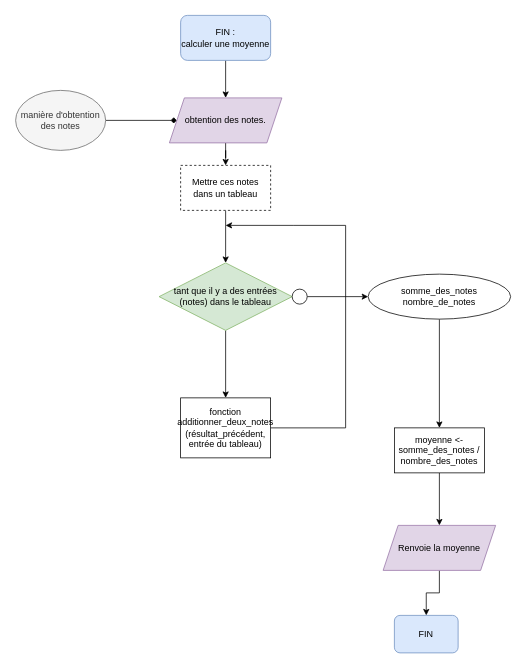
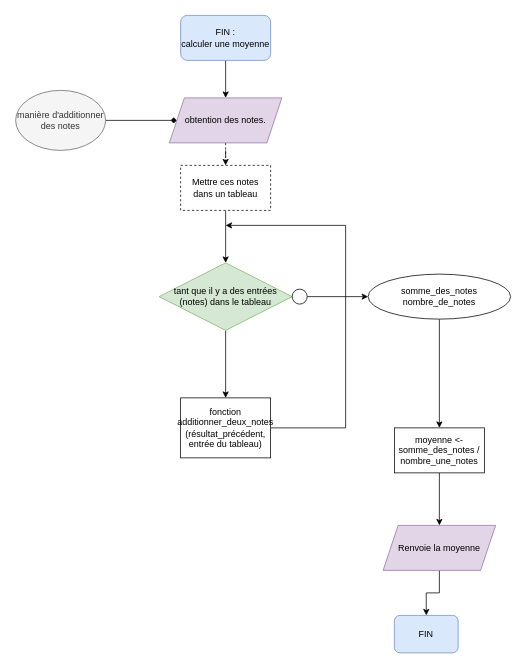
node "manière d'obtention des notes": label "manière d'obtention des notes" -> "manière d'additionner des notes"
edge "obtention des notes." -> "Mettre ces notes dans un tableau": style solid -> dashed
node "moyenne <- somme_des_notes / nombre_des_notes": label "moyenne <- somme_des_notes / nombre_des_notes" -> "moyenne <- somme_des_notes / nombre_une_notes"
